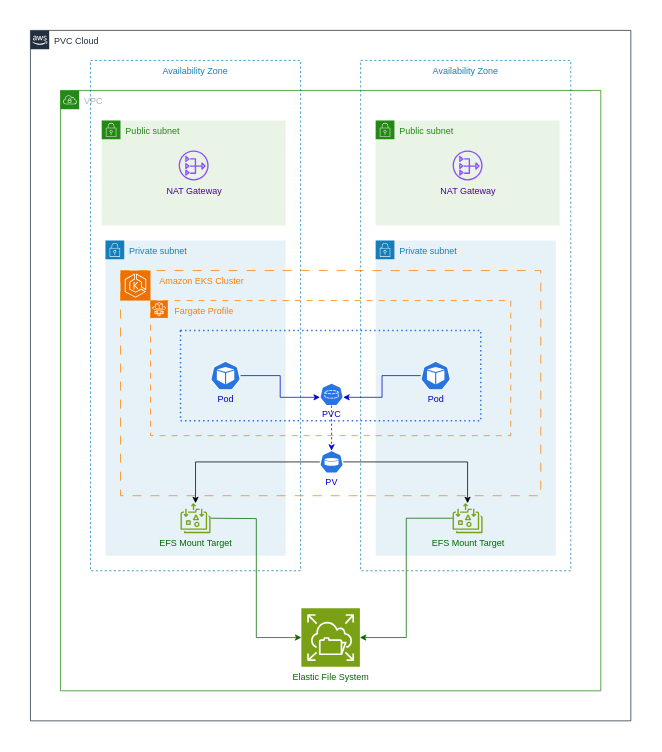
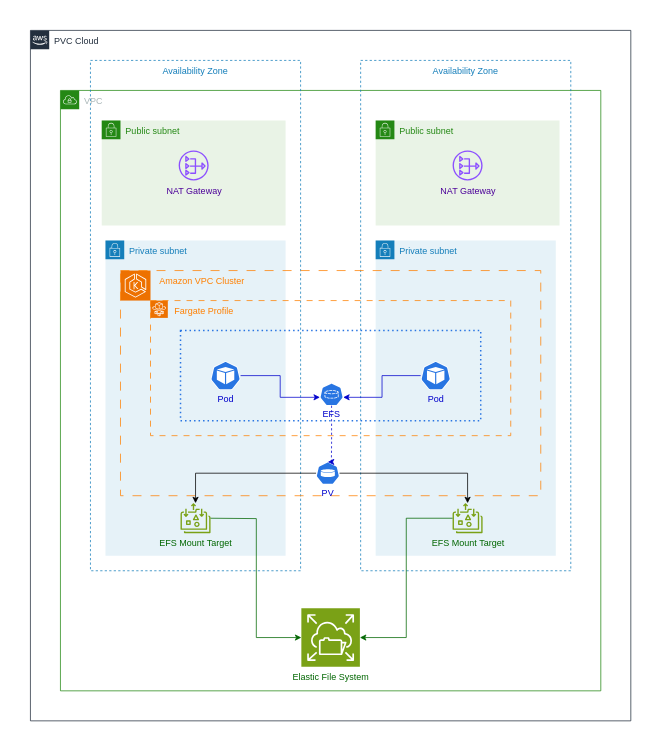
node "Amazon EKS Cluster": label "Amazon EKS Cluster" -> "Amazon VPC Cluster"
node "PVC": label "PVC" -> "EFS"
node "PV": moved (331, 462) -> (328, 473)
